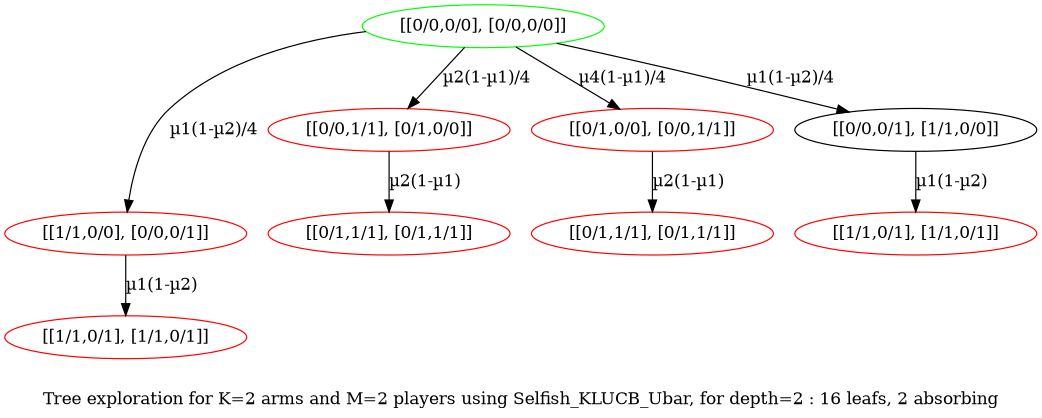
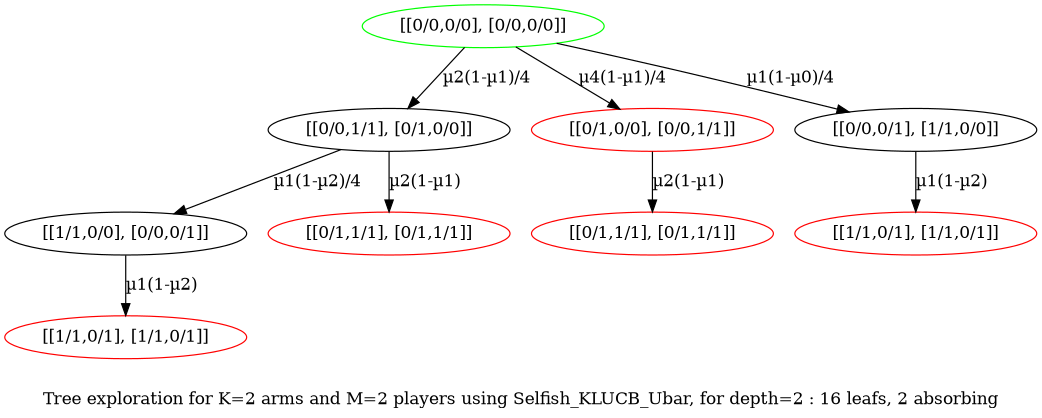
edge "[[0/0,0/0], [0/0,0/0]]" -> "[[1/1,0/0], [0/0,0/1]]": now "[[0/0,1/1], [0/1,0/0]]" -> "[[1/1,0/0], [0/0,0/1]]"
edge "[[0/0,0/0], [0/0,0/0]]" -> "[[0/0,0/1], [1/1,0/0]]": label "µ1(1-µ2)/4" -> "µ1(1-µ0)/4"
node "[[0/0,1/1], [0/1,0/0]]": color red -> black
node "[[1/1,0/0], [0/0,0/1]]": color red -> black
